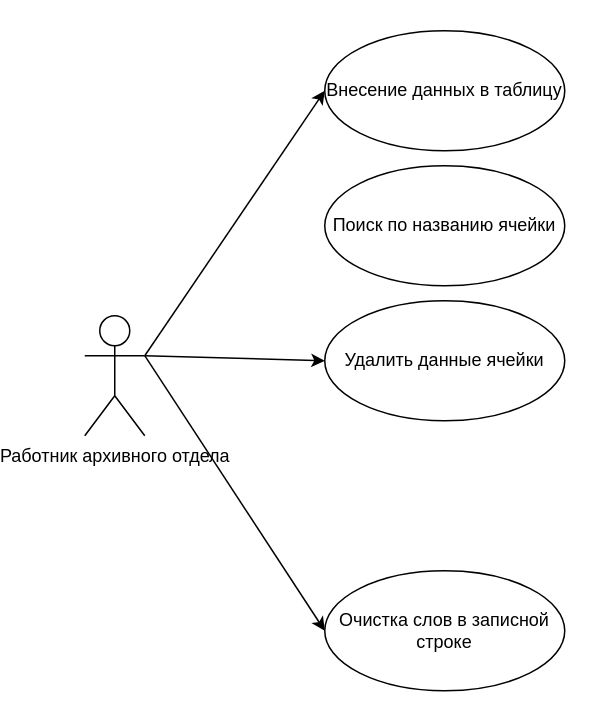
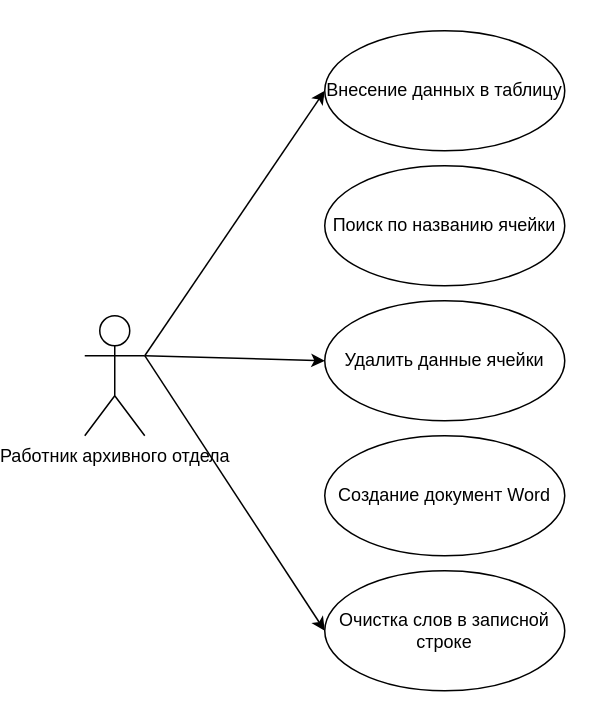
node "Создание документ Word": added
